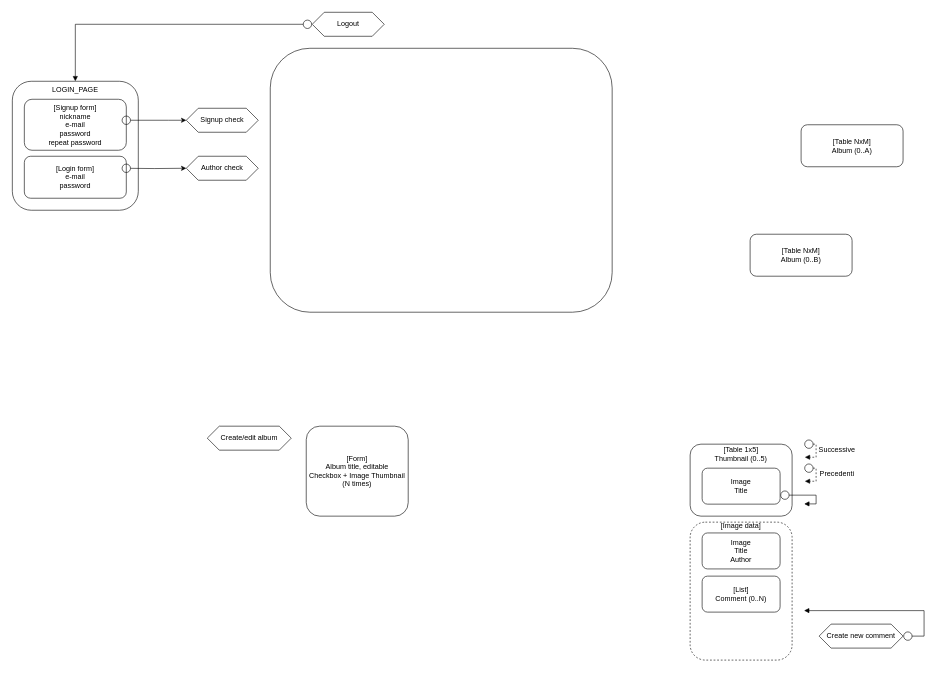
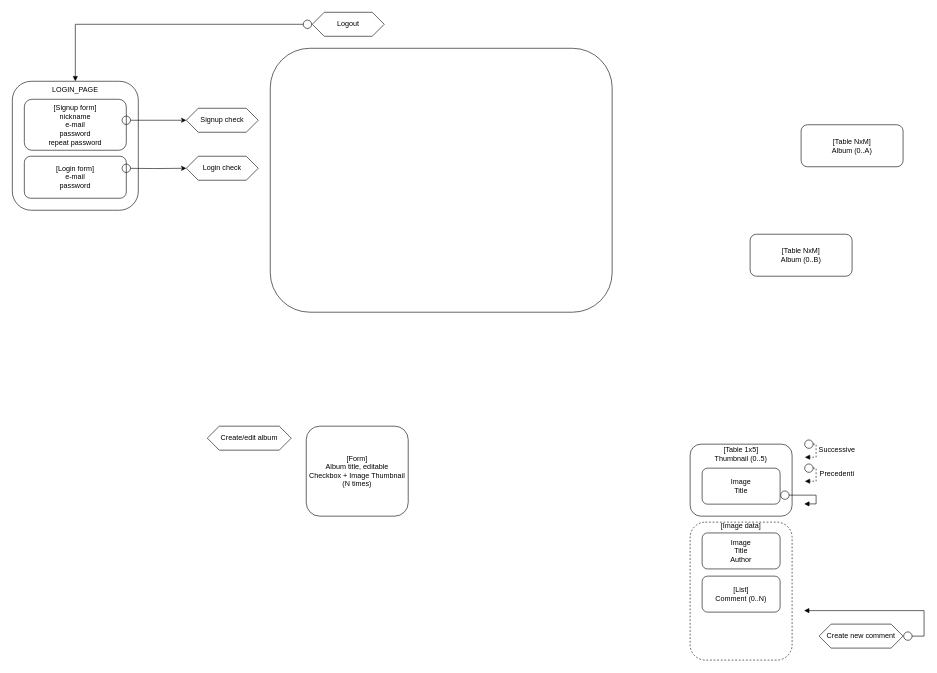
node "Author check": label "Author check" -> "Login check"
